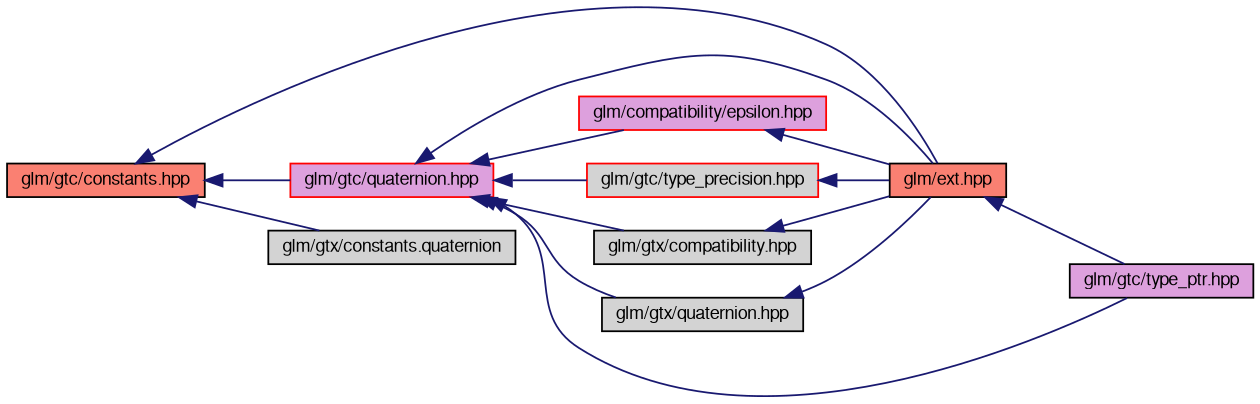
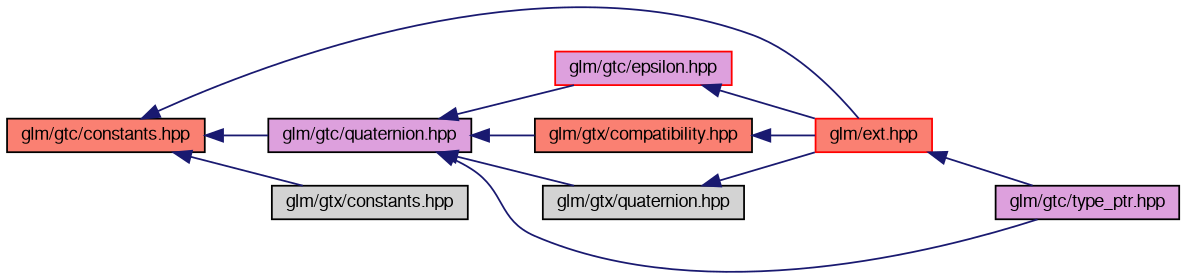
edge "glm/ext.hpp" -> "glm/gtc/quaternion.hpp": removed
node "glm/compatibility/epsilon.hpp": label "glm/compatibility/epsilon.hpp" -> "glm/gtc/epsilon.hpp"
node "glm/gtc/quaternion.hpp": color red -> black
node "glm/gtc/type_precision.hpp": removed
node "glm/ext.hpp": color black -> red
node "glm/gtx/constants.quaternion": label "glm/gtx/constants.quaternion" -> "glm/gtx/constants.hpp"
node "glm/gtx/compatibility.hpp": fillcolor lightgrey -> salmon
